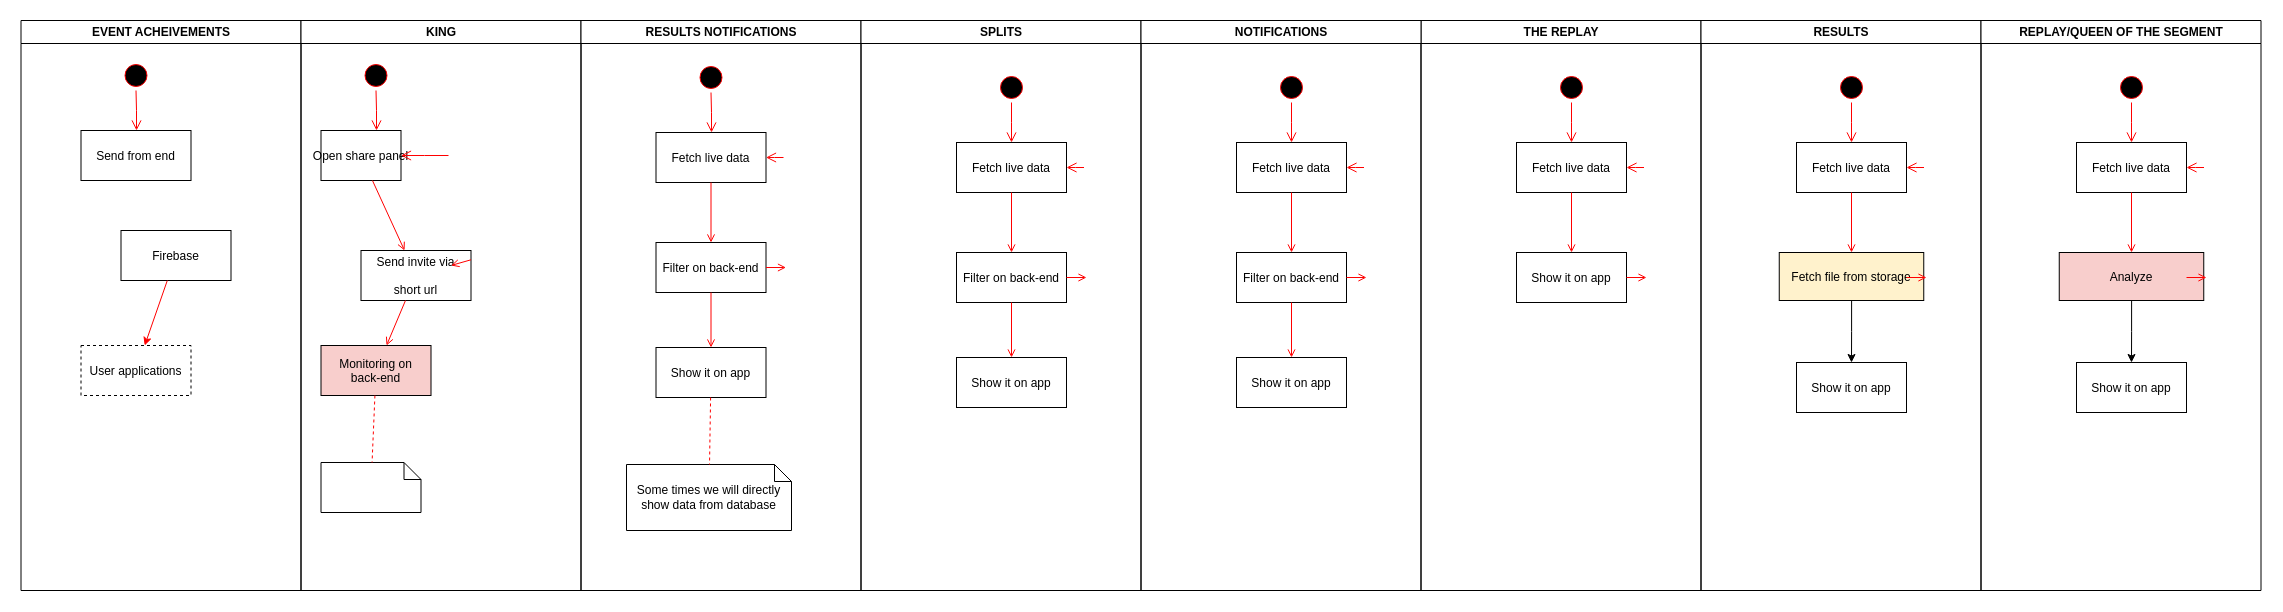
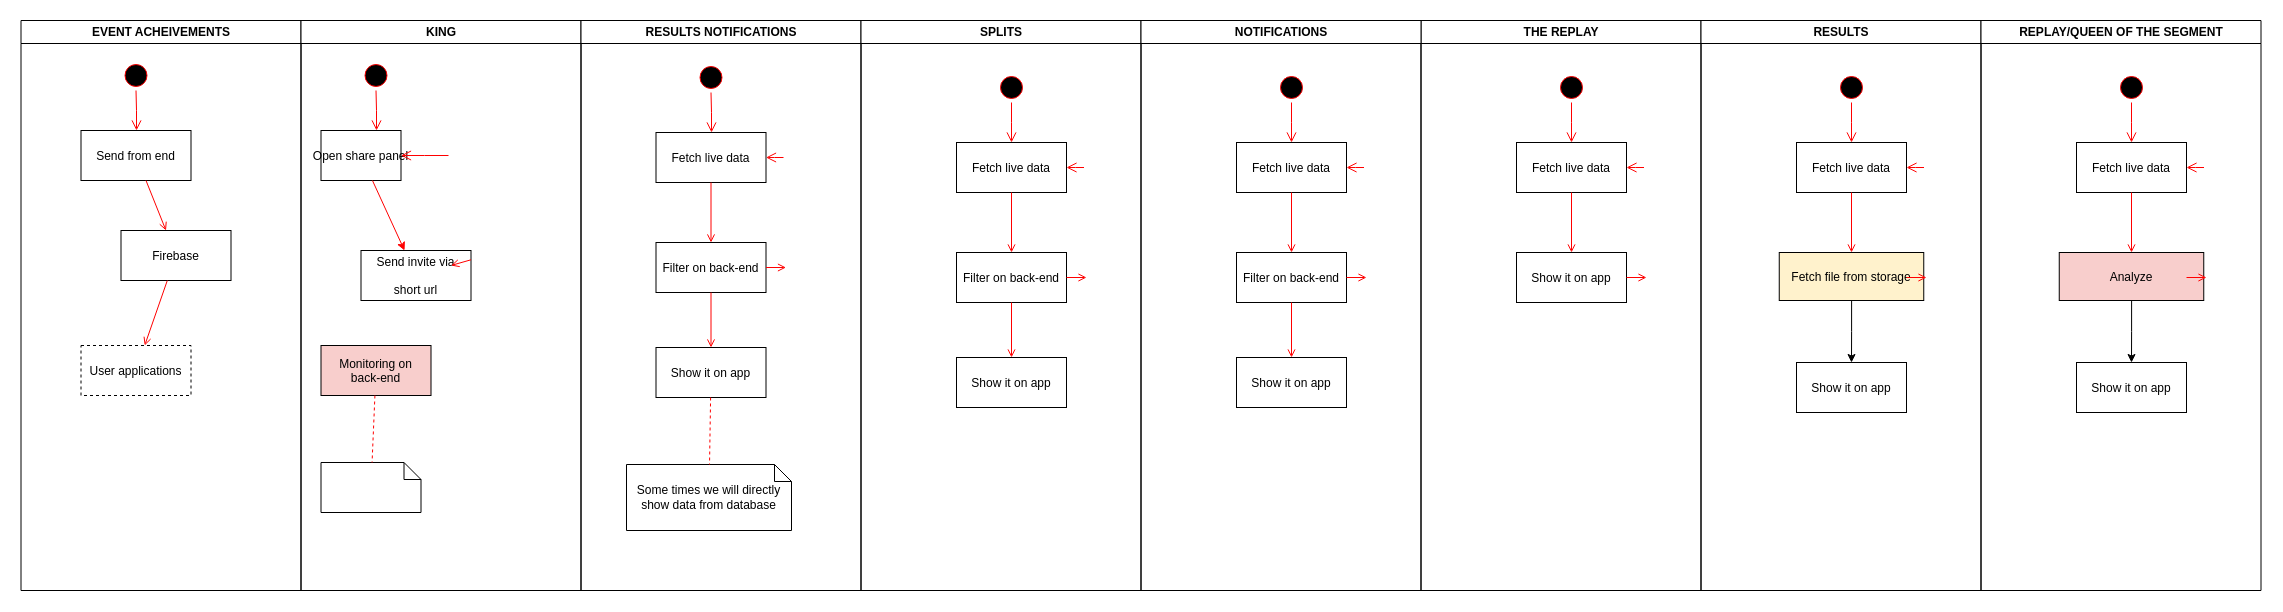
edge "Send from end" -> "Firebase": added
edge "Open share panel" -> "Send invite via short url": arrowhead open -> classic
edge "Send invite via short url" -> "Monitoring on back-end": removed
edge "Firebase" -> "User applications": arrowhead classic -> open
